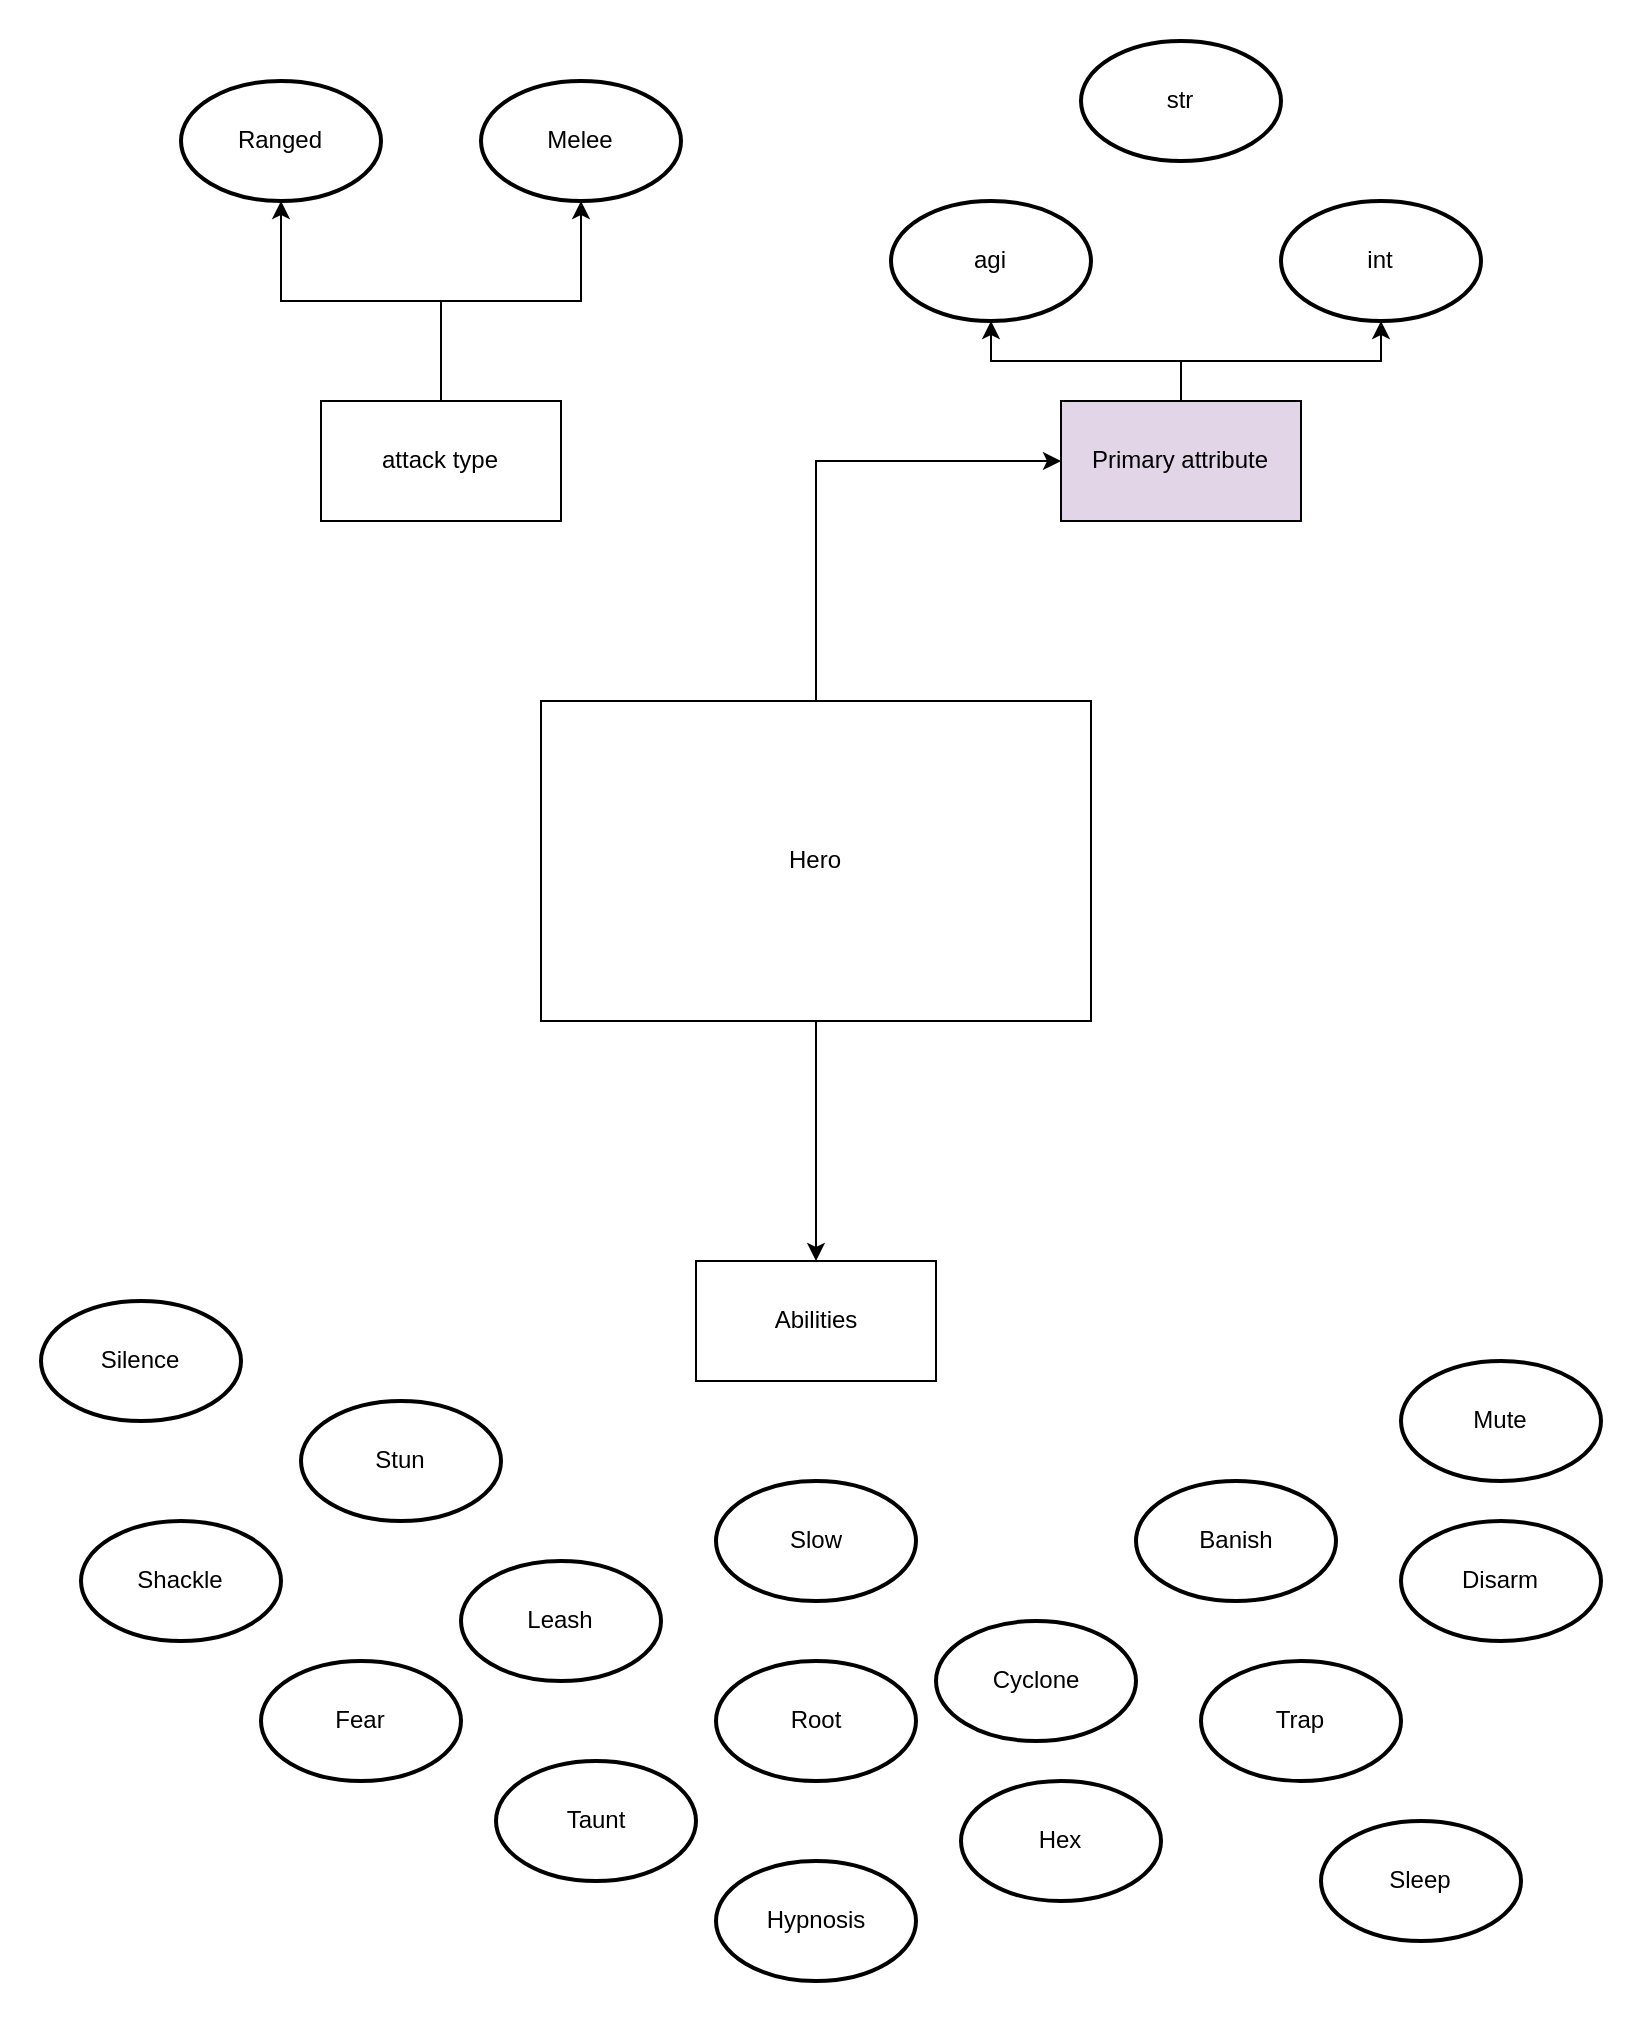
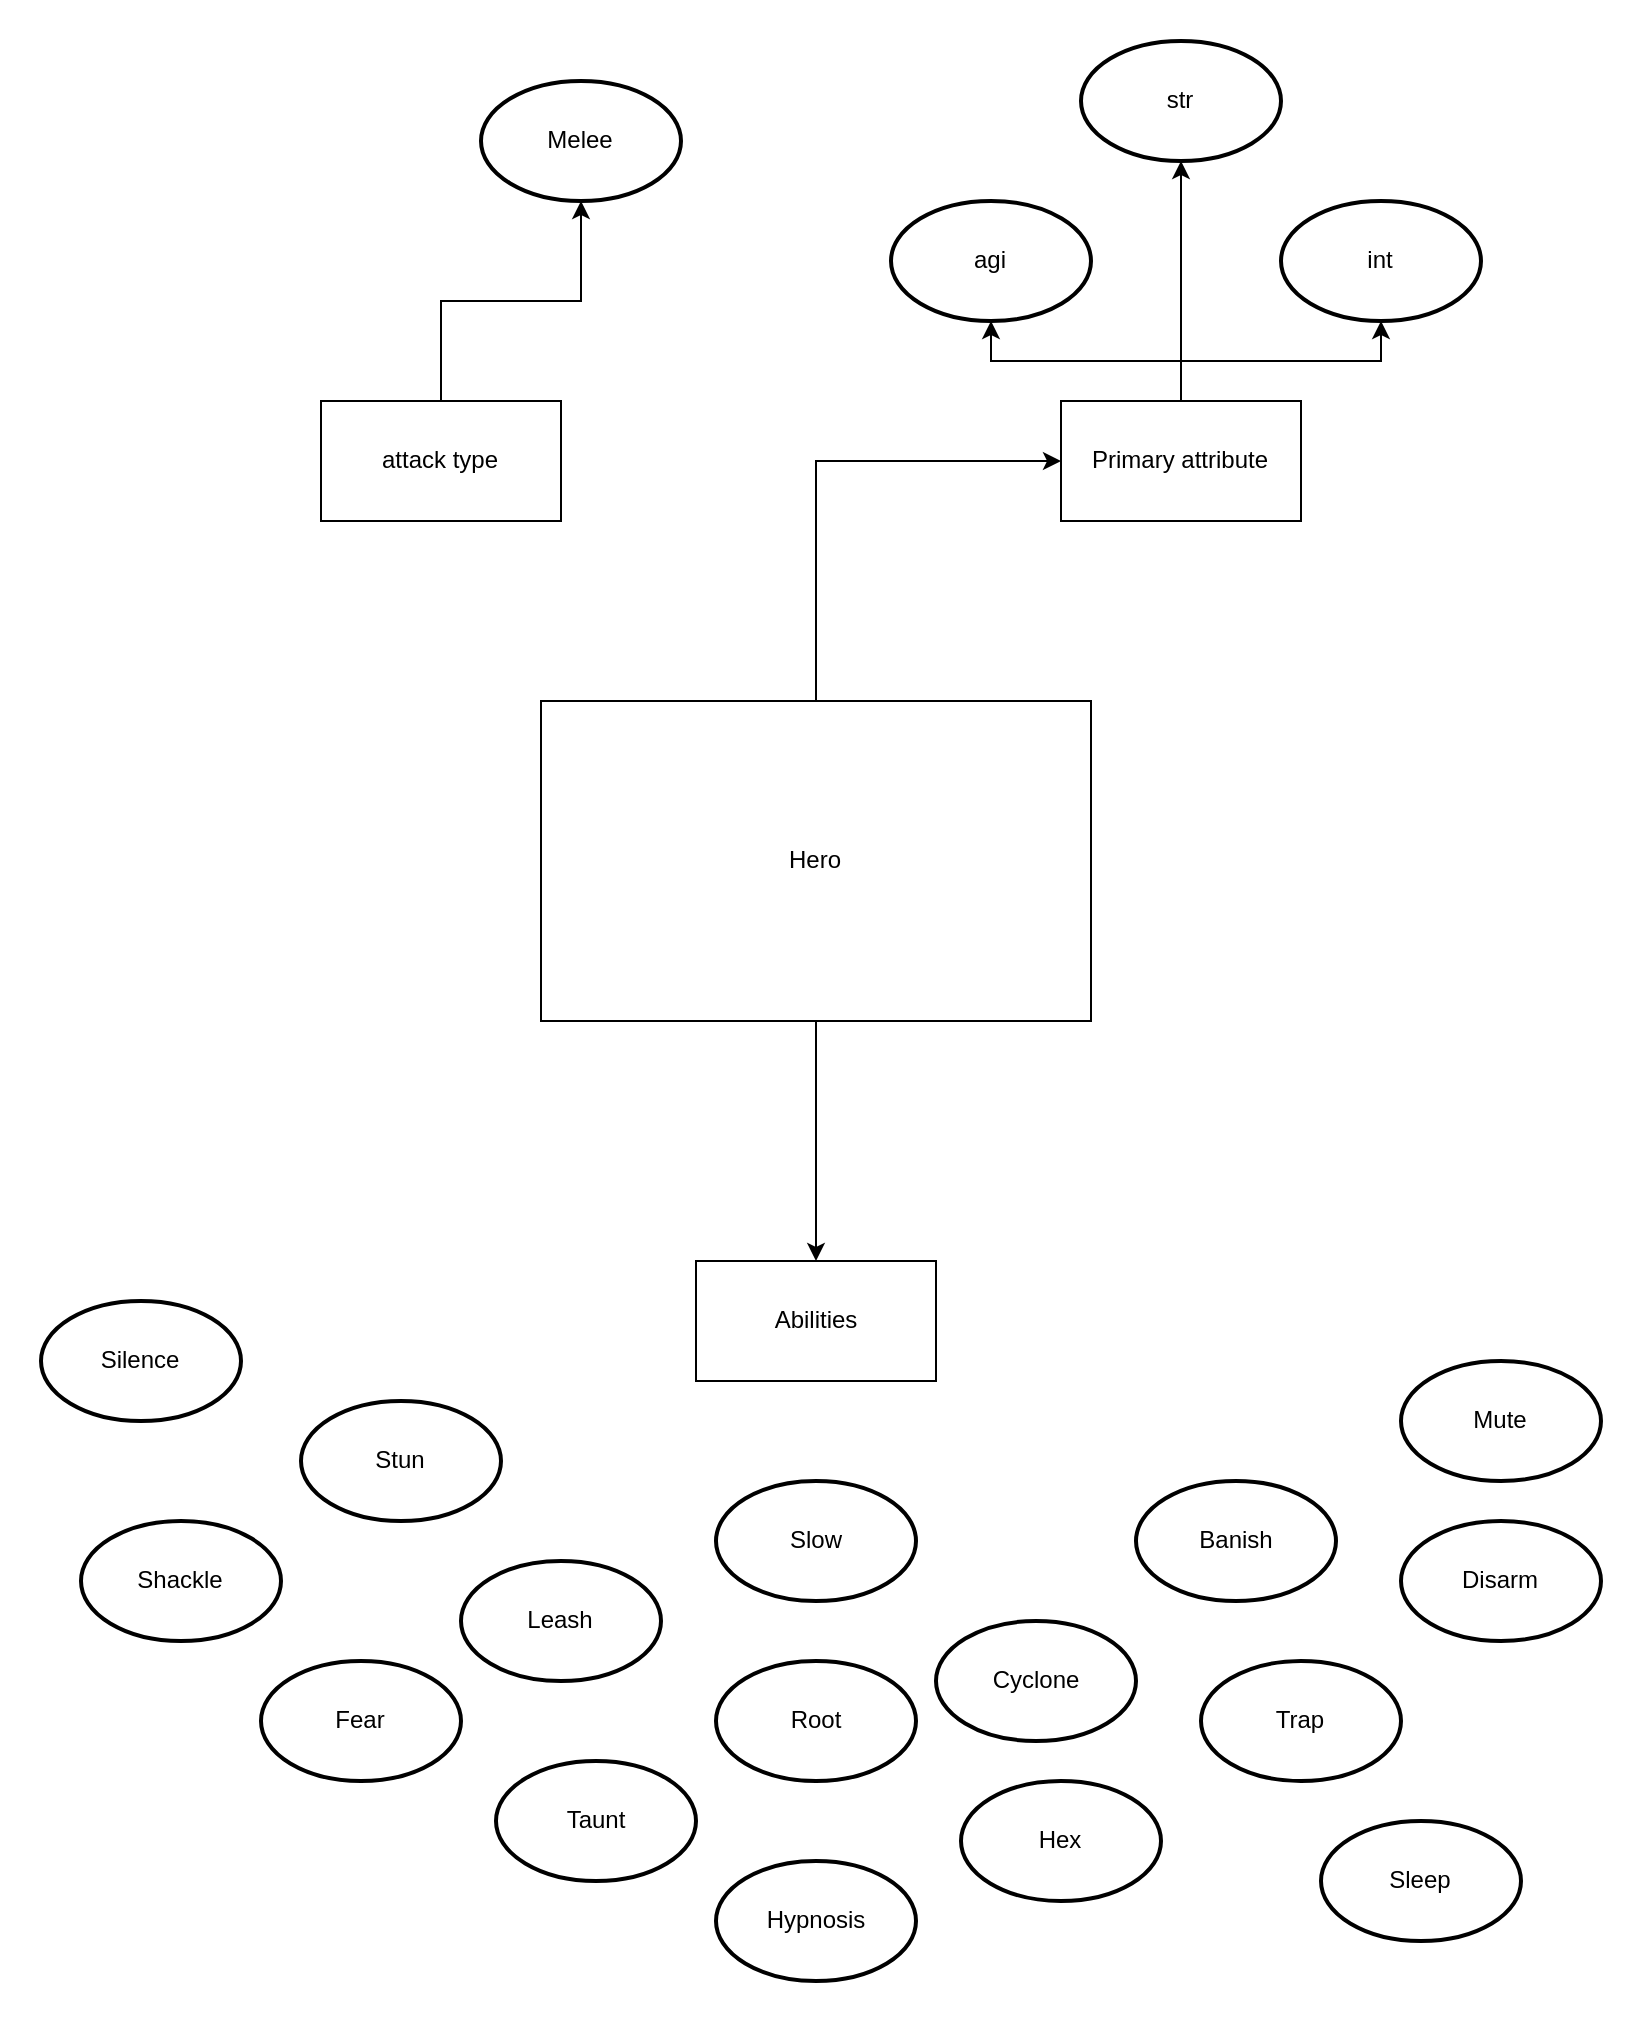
node "Ranged": removed
edge "Primary attribute" -> "str": added
edge "attack type" -> "Ranged": removed
node "Primary attribute": fillcolor #e1d5e7 -> #ffffff
